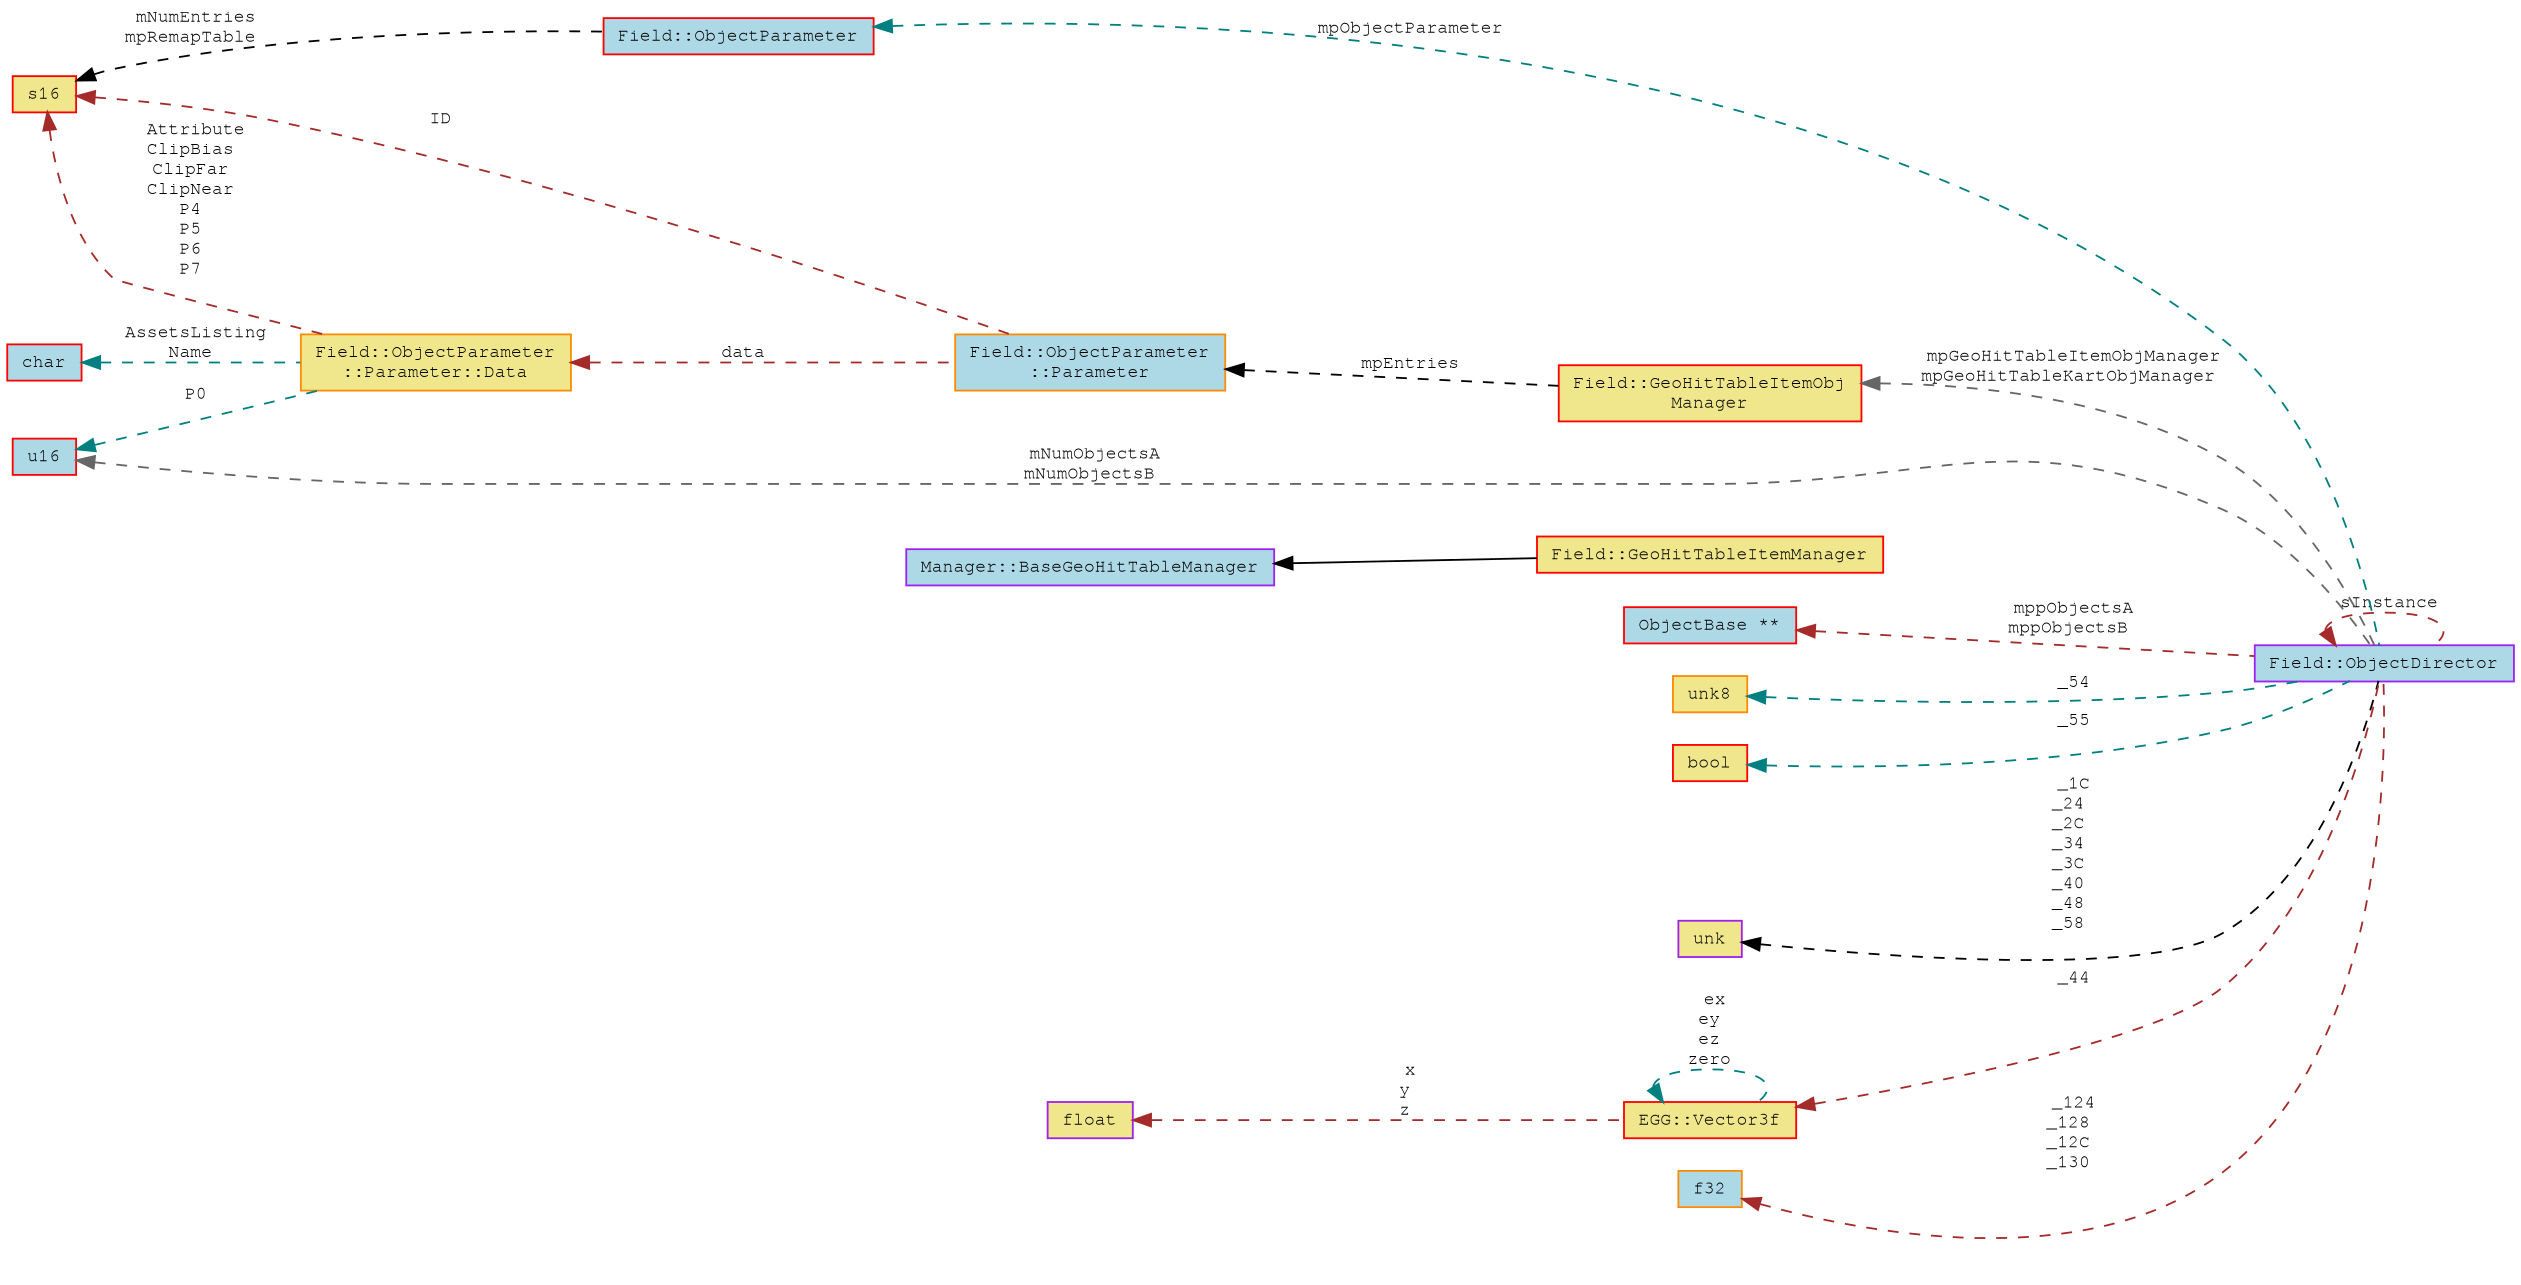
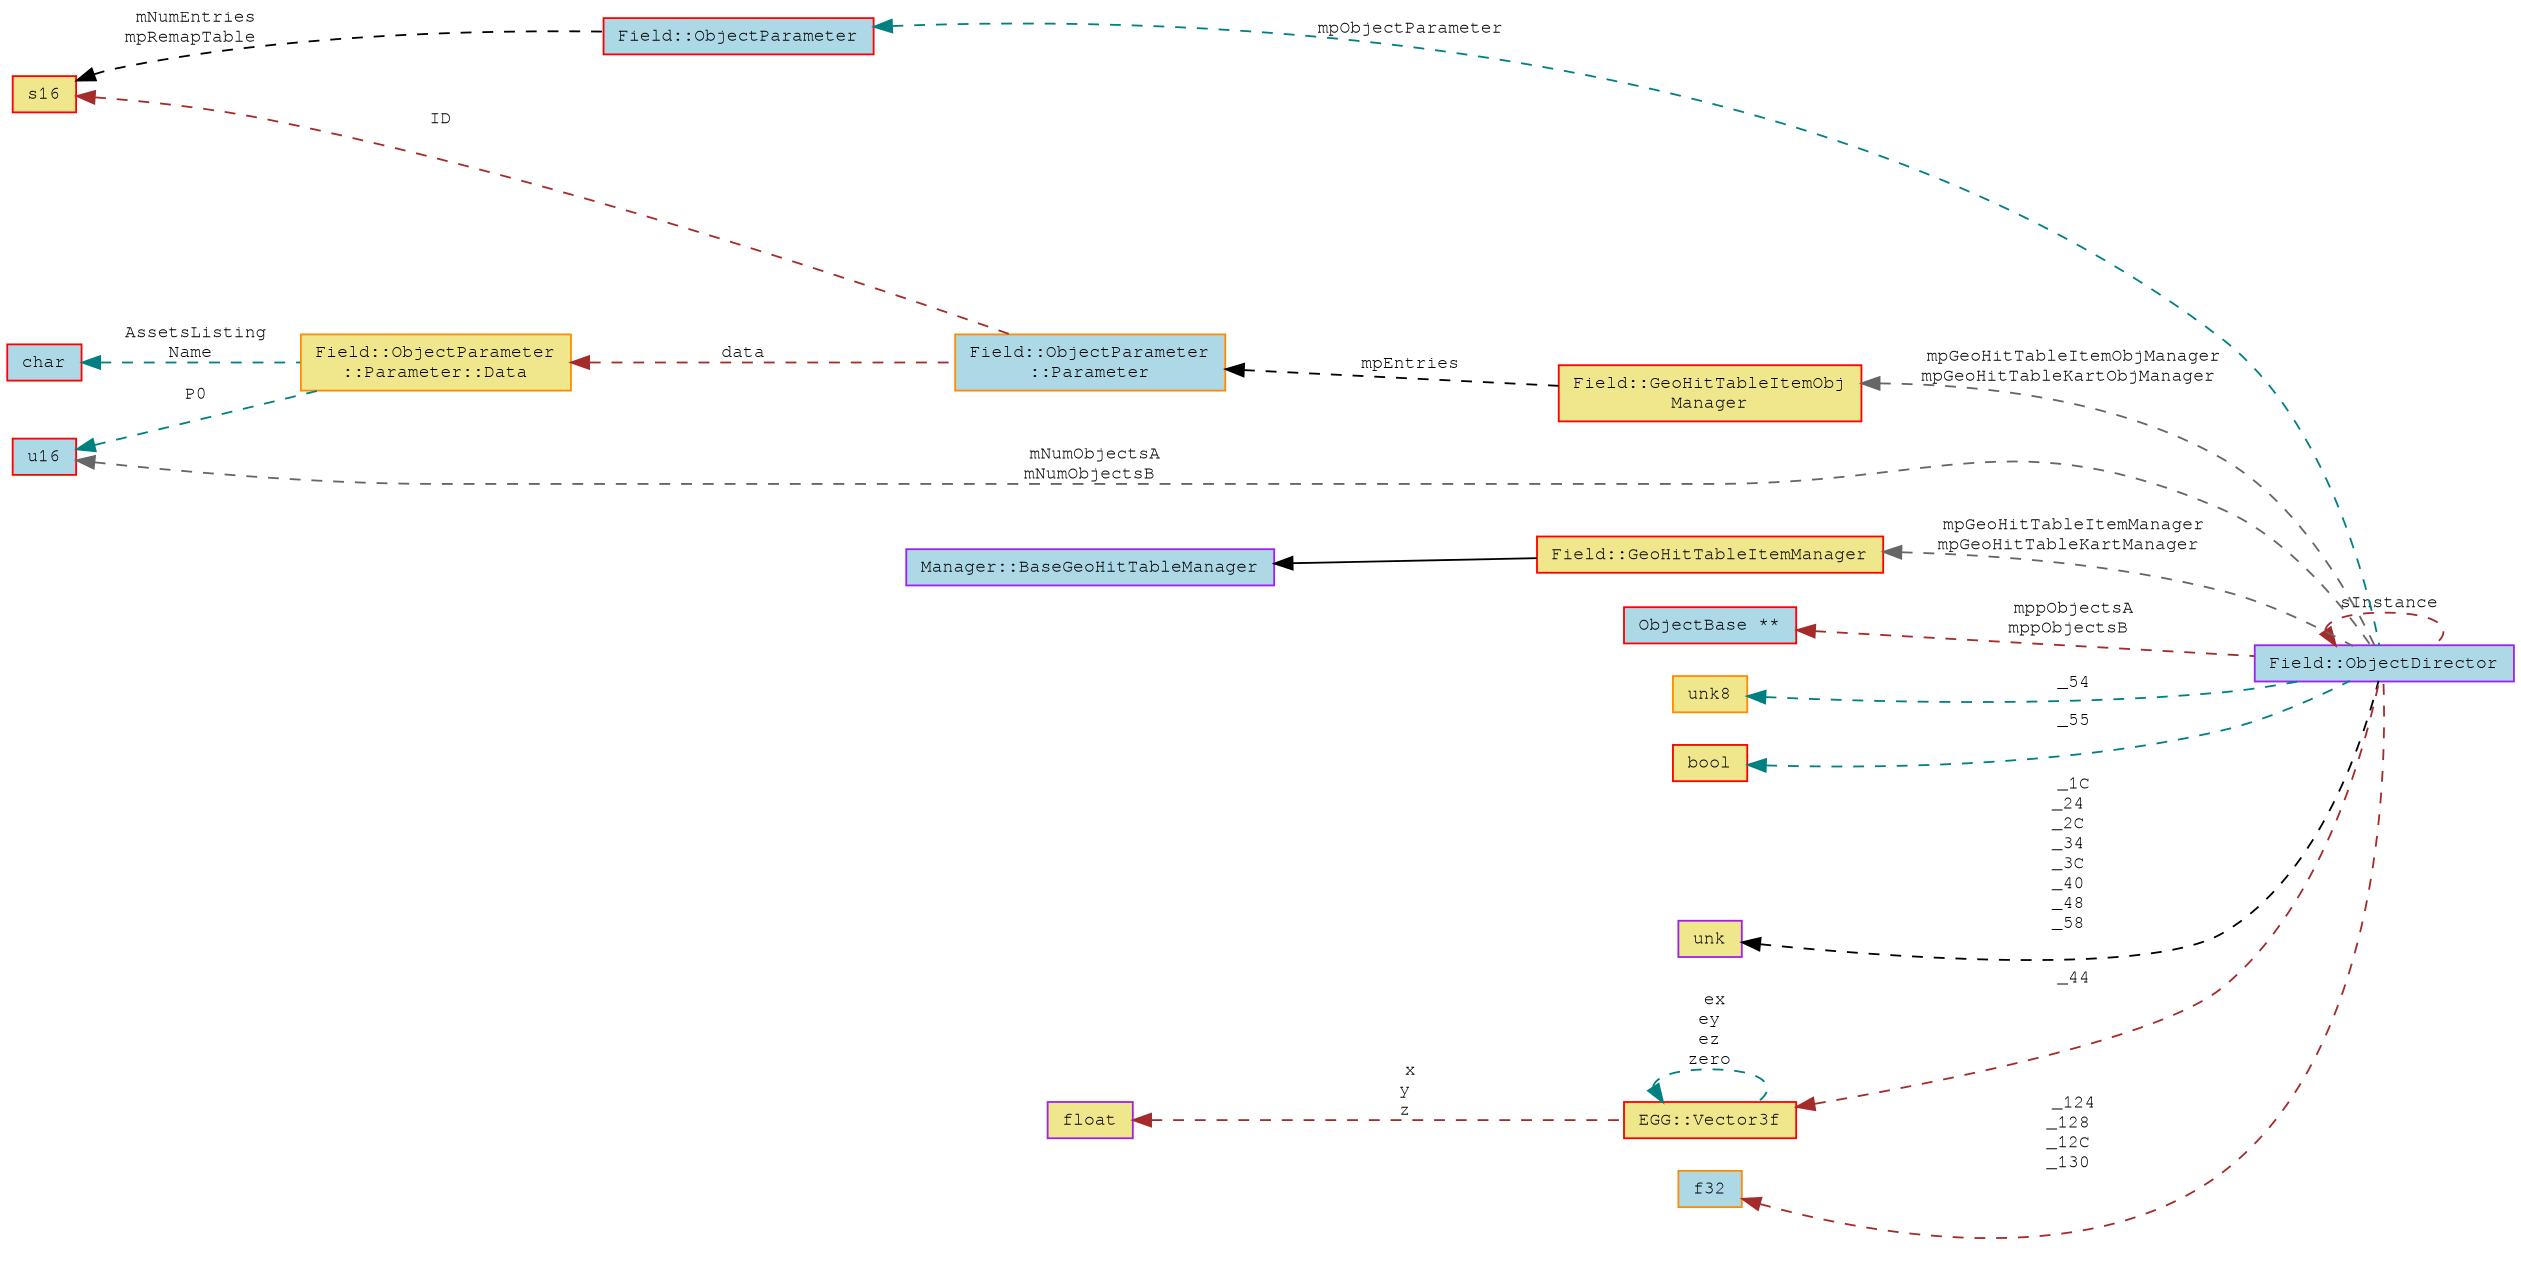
edge "Field::ObjectParameter ::Parameter::Data" -> "s16": removed, label "Attribute ClipBias ClipFar ClipNear P4 P5 P6 P7"
edge "Field::ObjectDirector" -> "Field::GeoHitTableItemManager": added, label "mpGeoHitTableItemManager mpGeoHitTableKartManager"
